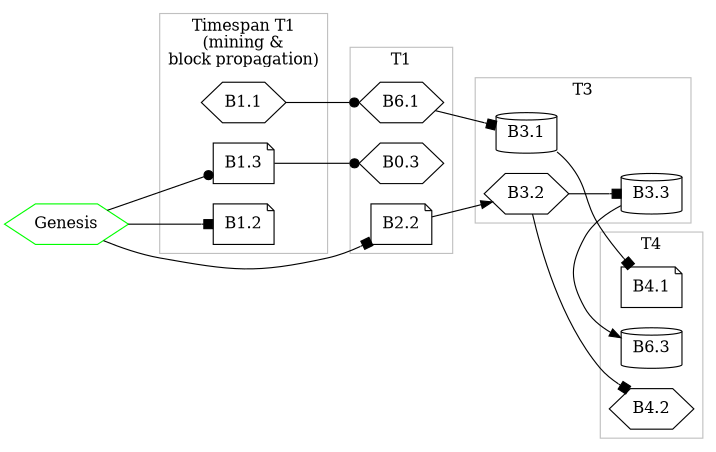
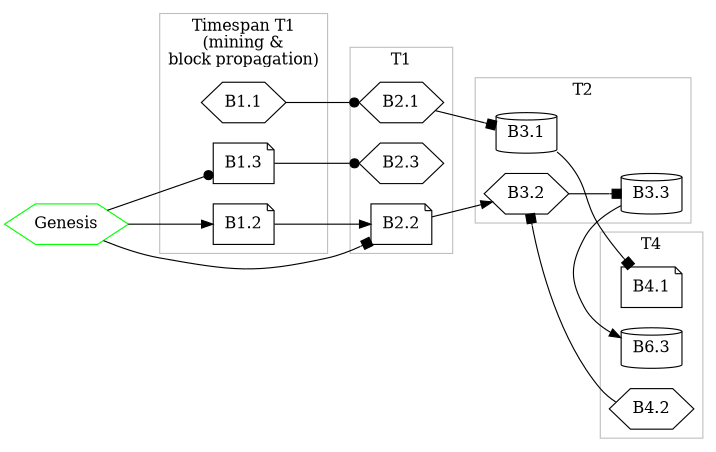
cluster "T3": label "T3" -> "T2"
node "B6.1": label "B6.1" -> "B2.1"
node "B0.3": label "B0.3" -> "B2.3"
edge "Genesis" -> "B1.2": arrowhead box -> normal
edge "B1.2" -> "B2.2": added
edge "B3.2" -> "B4.2": reversed
